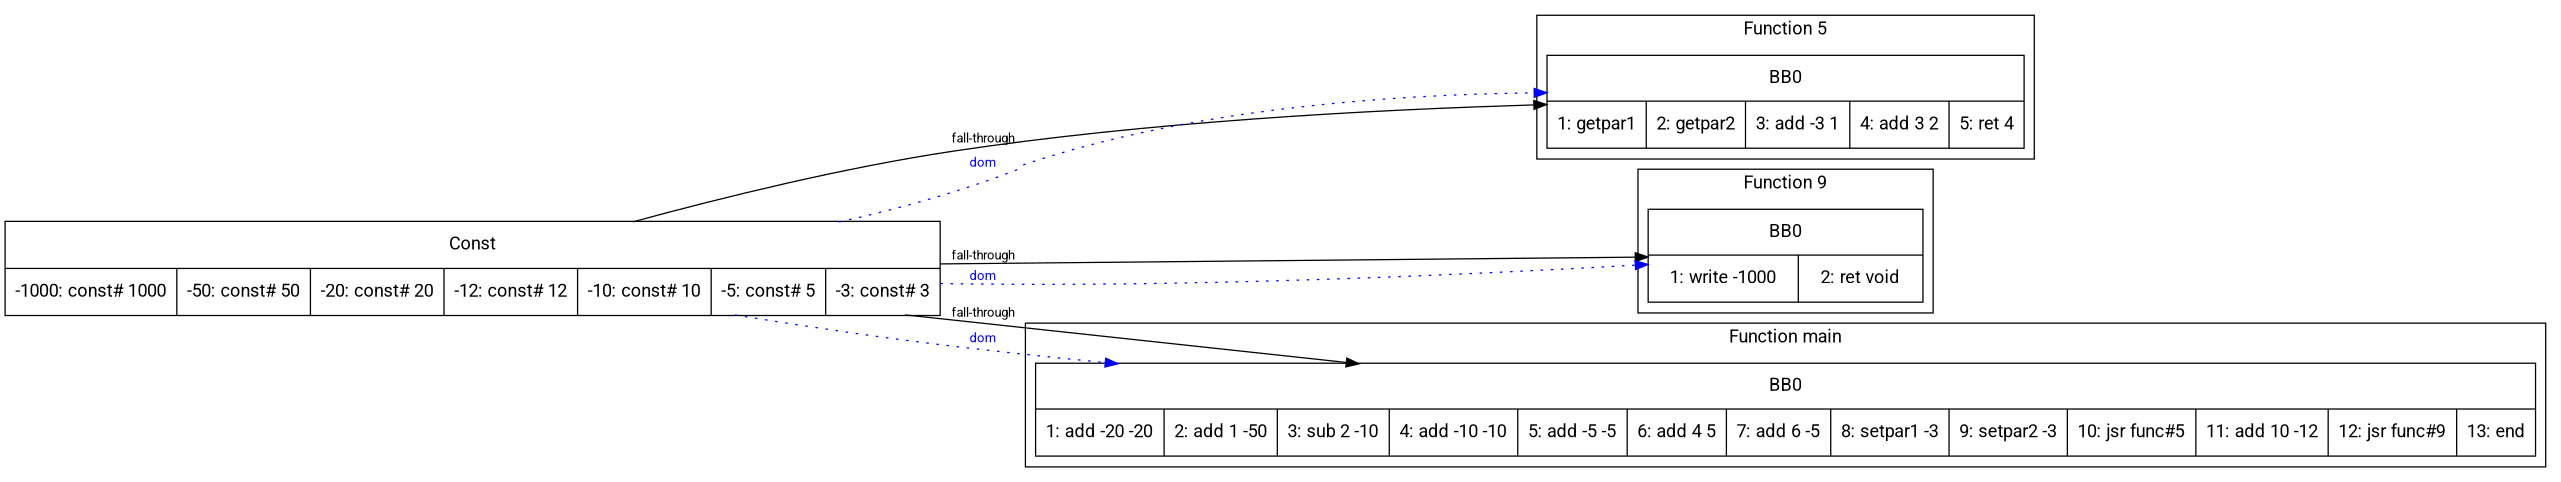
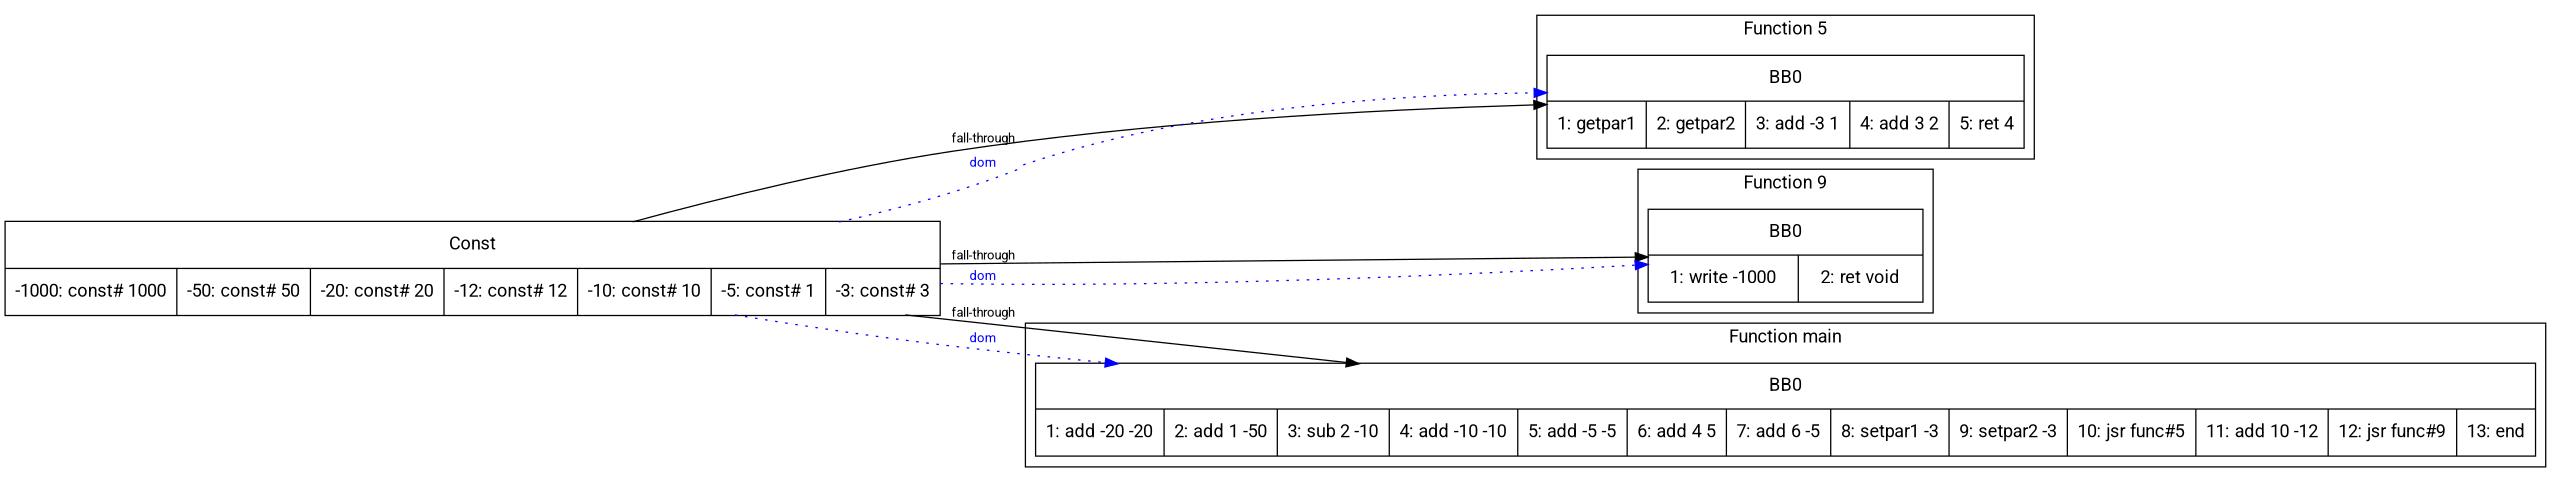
node "Const": text "-5: const# 5" -> "-5: const# 1"
